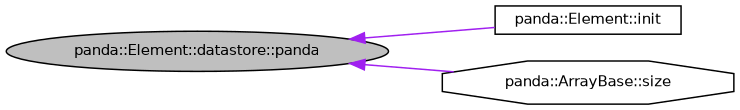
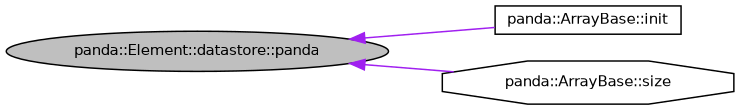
node "panda::Element::init": label "panda::Element::init" -> "panda::ArrayBase::init"
